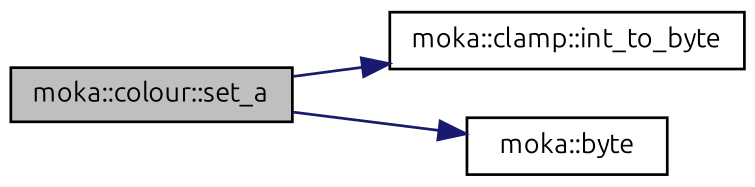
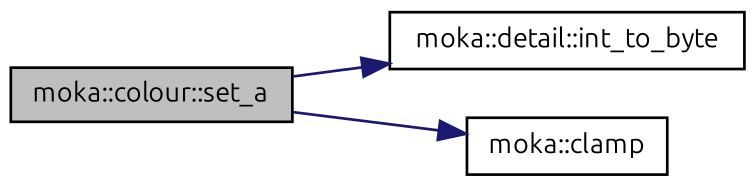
node "moka::clamp::int_to_byte": label "moka::clamp::int_to_byte" -> "moka::detail::int_to_byte"
node "moka::byte": label "moka::byte" -> "moka::clamp"
